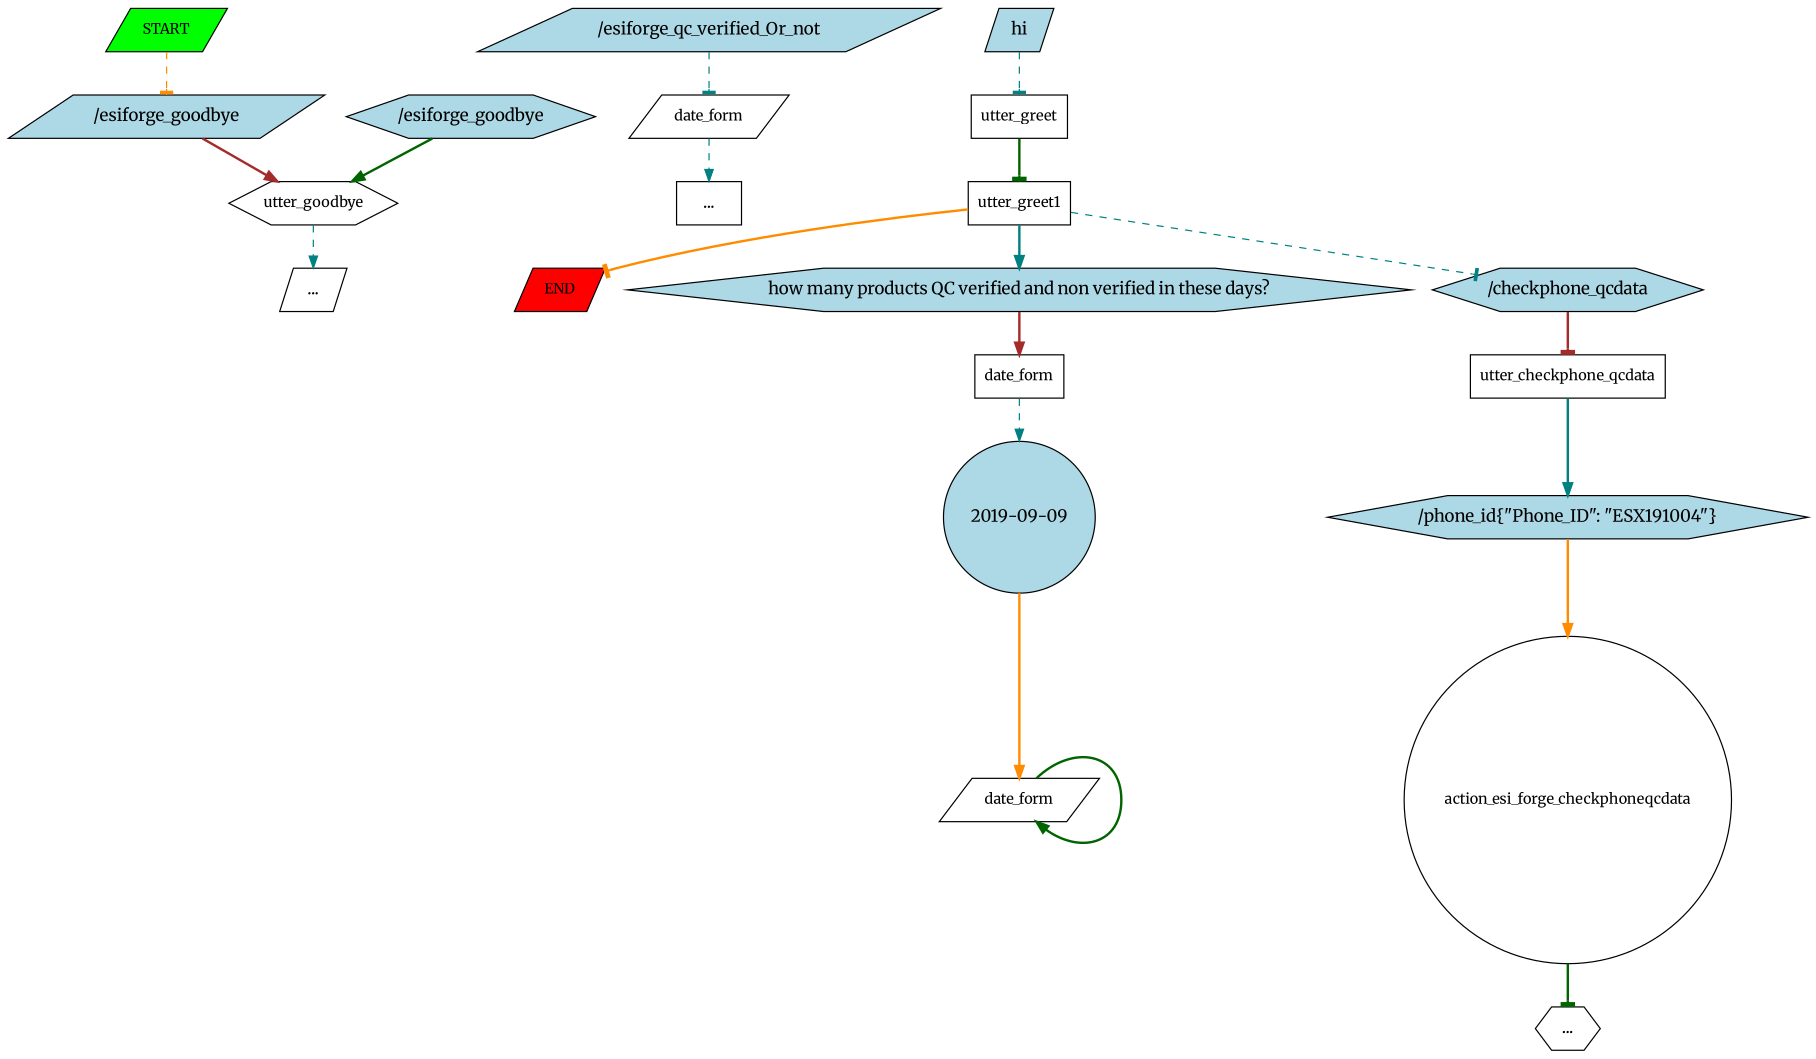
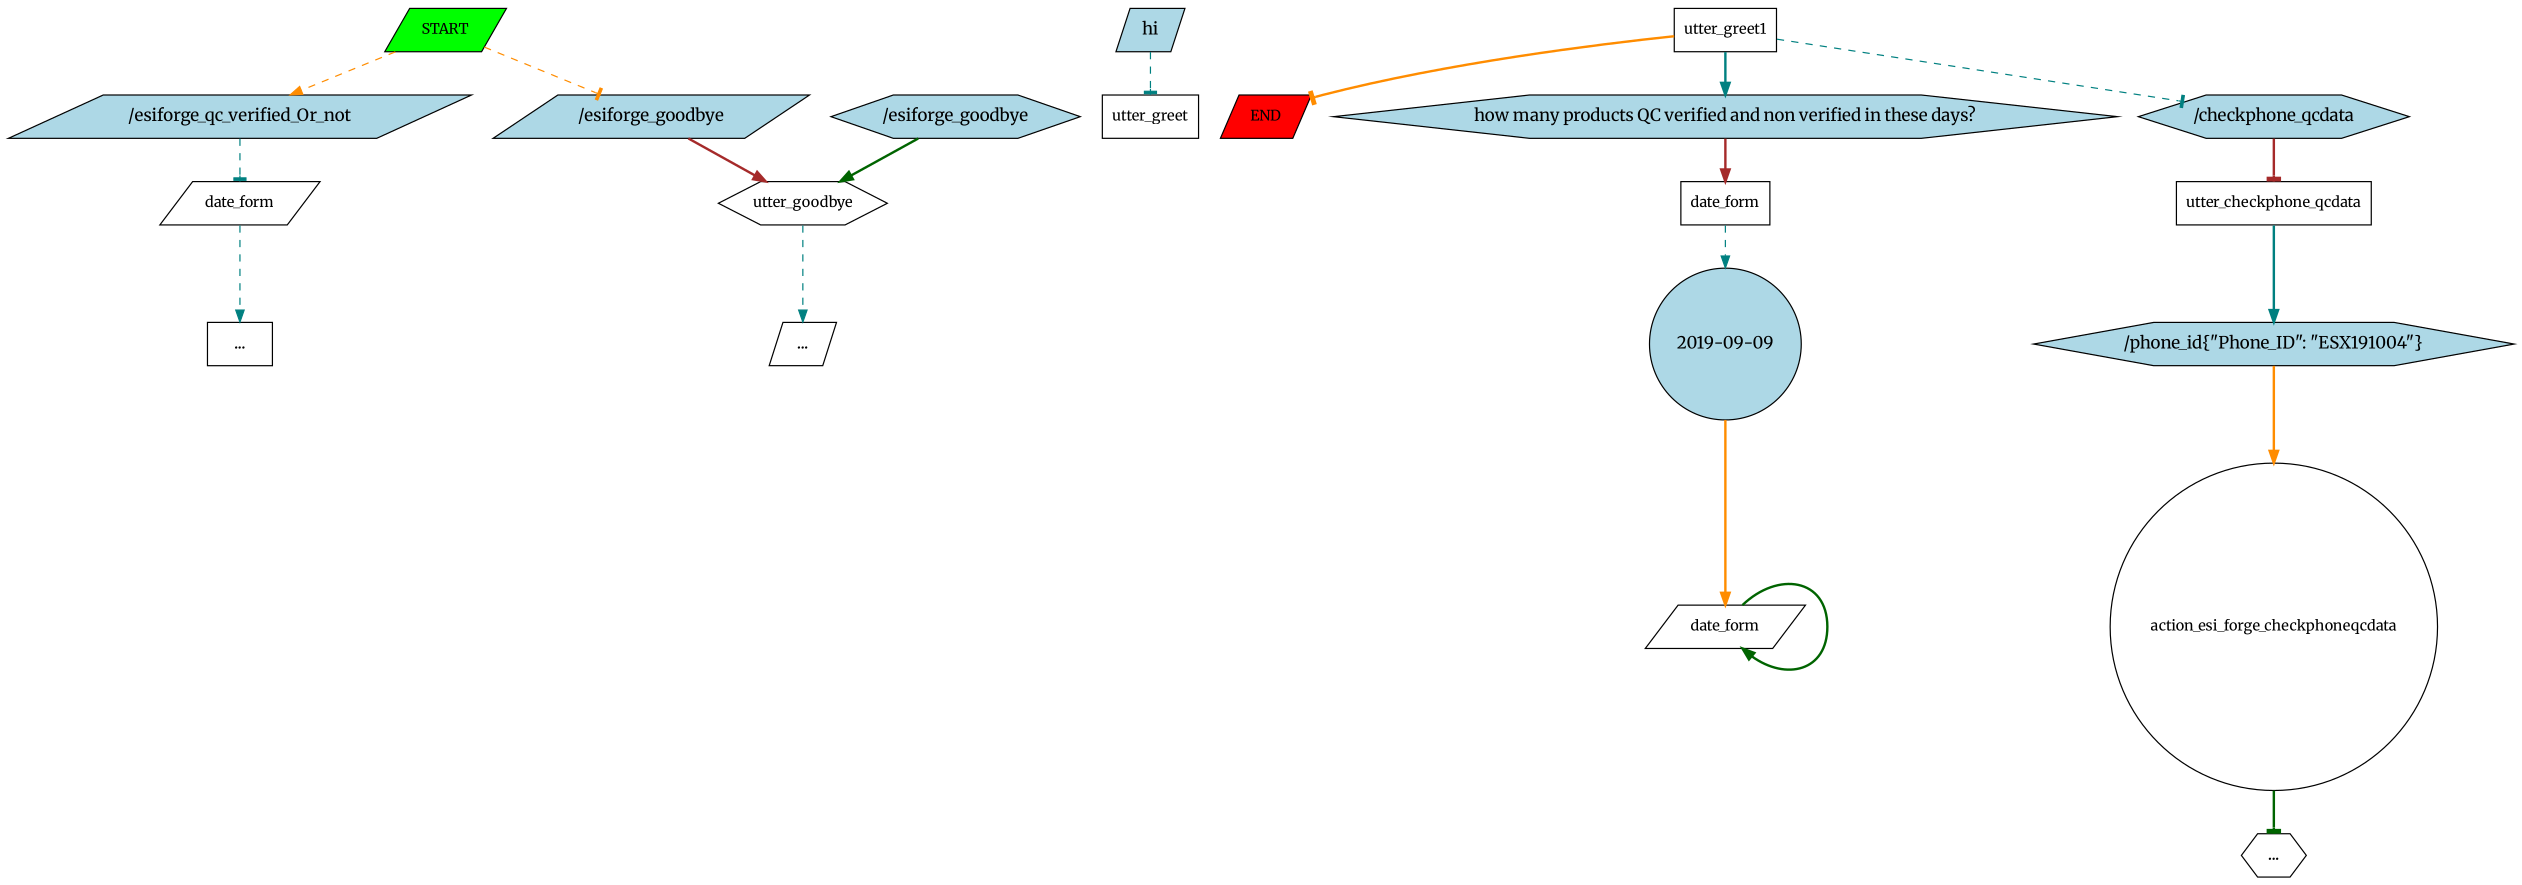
edge "START" -> "/esiforge_qc_verified_Or_not": added
edge "utter_greet" -> "utter_greet1": removed
